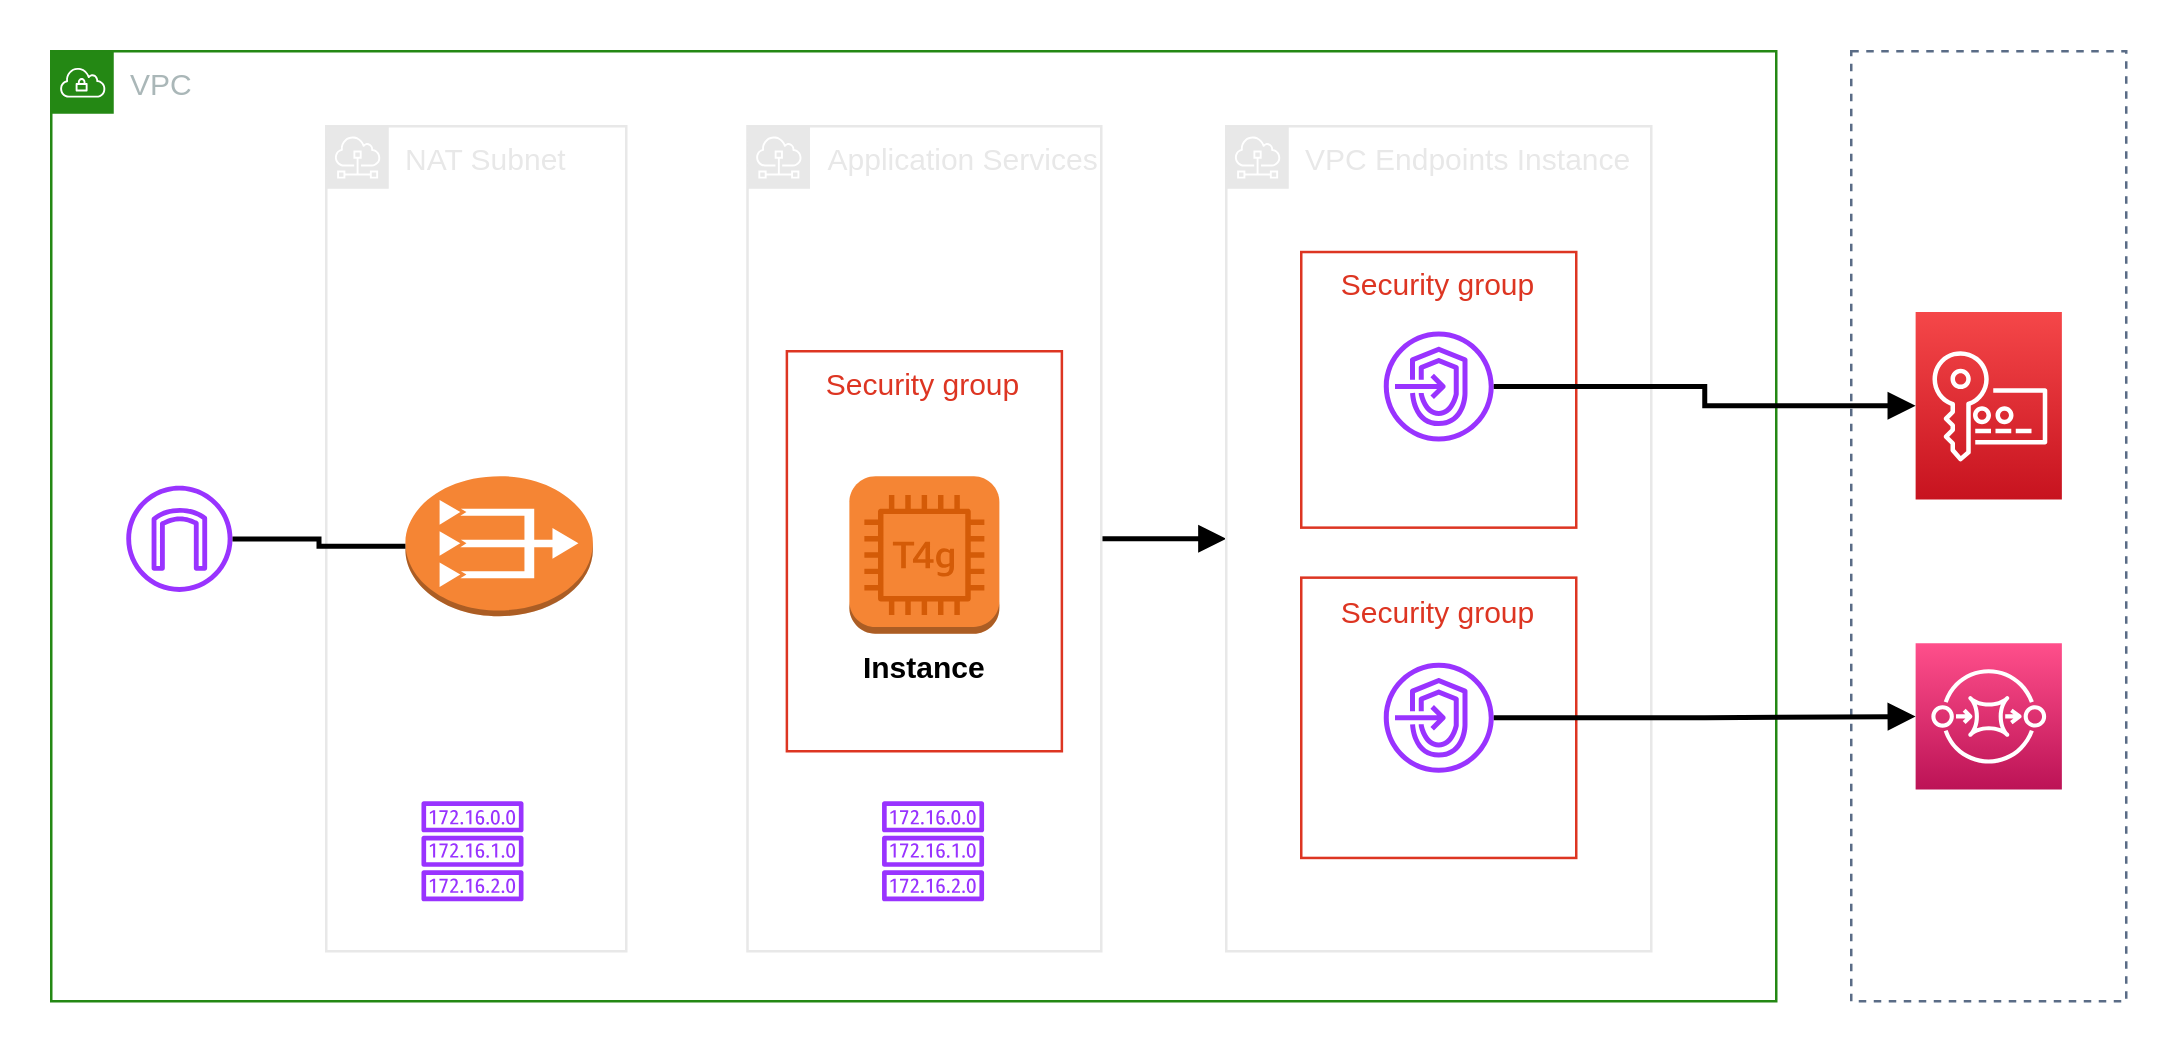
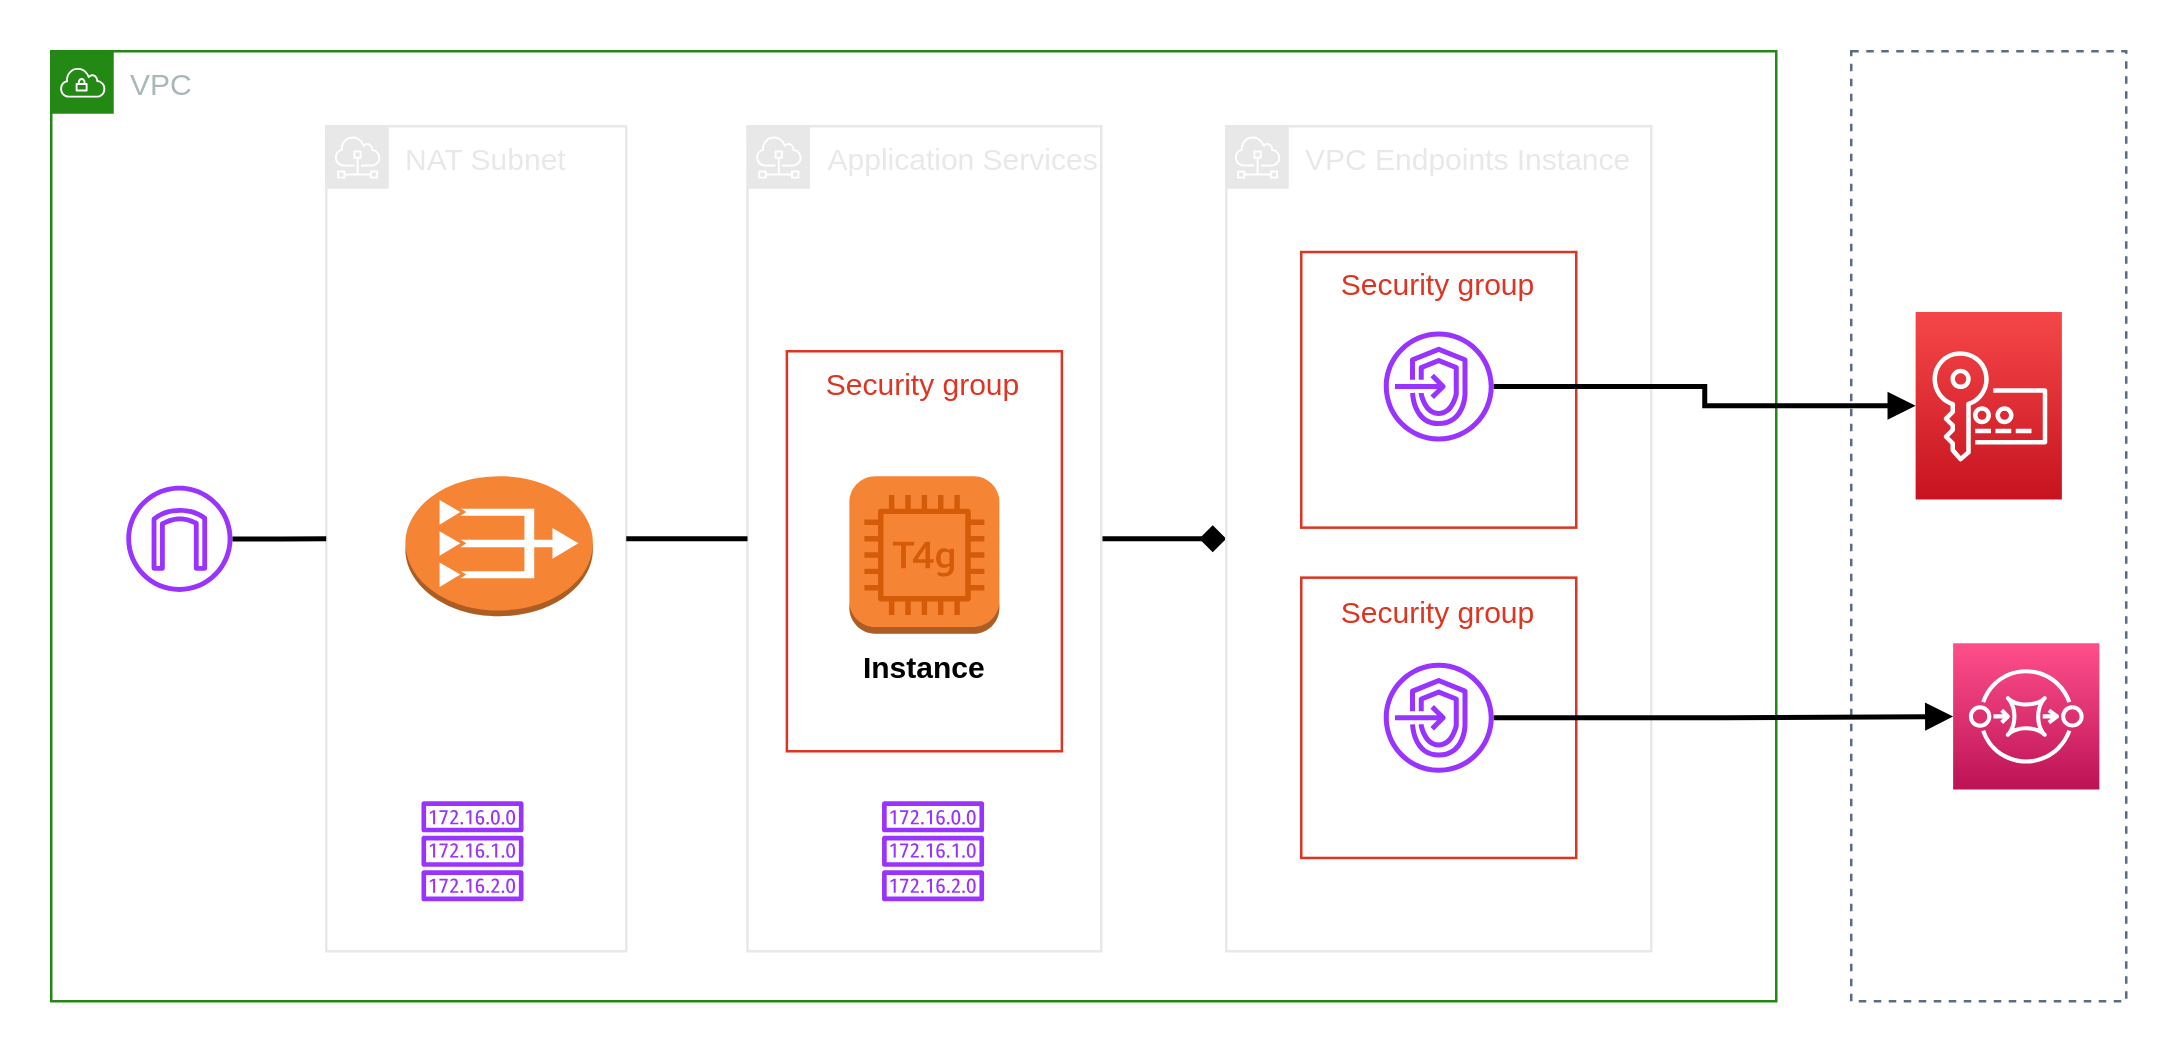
edge "NAT Subnet" -- "Application Services": added
edge "Application Services" -> "VPC Endpoints Instance": arrowhead block -> diamond
edge "Internet Gateway" -- "NAT Gateway": now "Internet Gateway" -- "NAT Subnet"
node "SQS": moved (1989, 716) -> (2026, 716)
